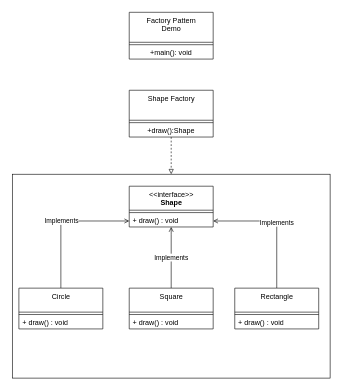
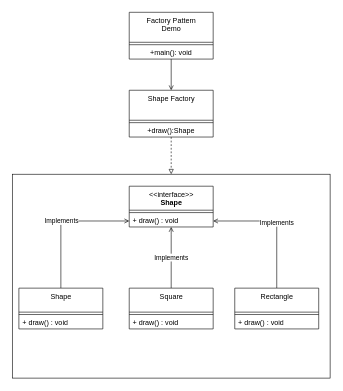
edge "Factory Pattern Demo" -> "Shape Factory": added
node "Circle": label "Circle" -> "Shape"
